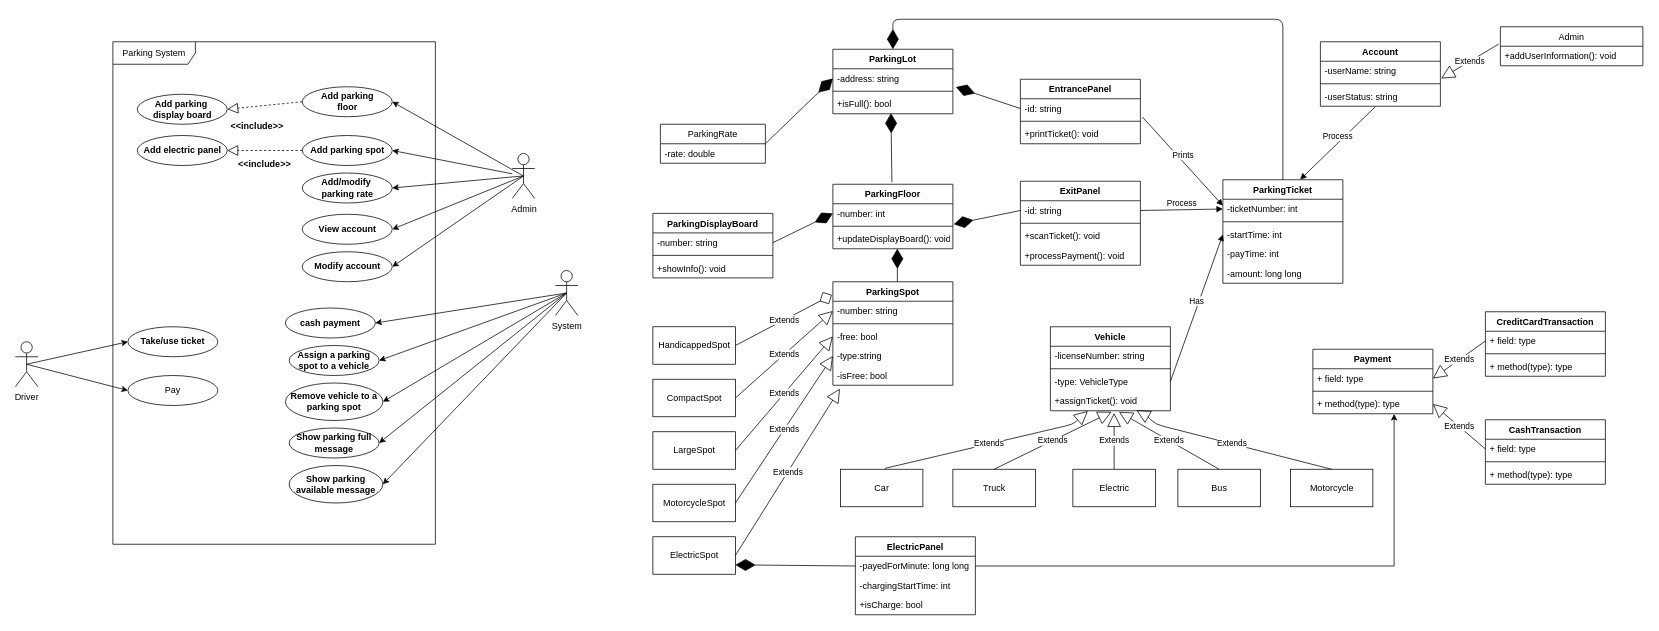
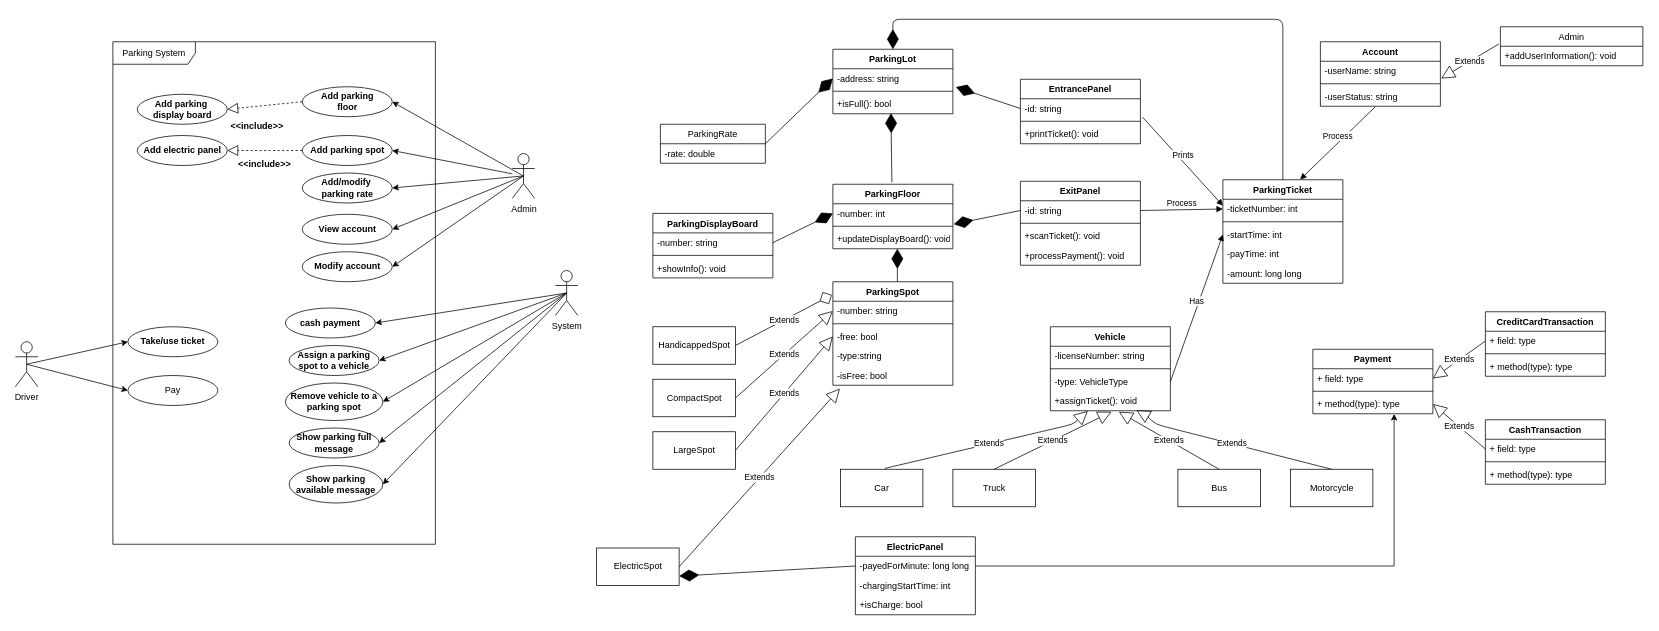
edge "MotorcycleSpot" -> "-type:string": removed, label "Extends"
edge "Electric" -> "+assignTicket(): void": removed, label "Extends"
node "Electric": removed
node "MotorcycleSpot": removed
node "ElectricSpot": moved (694, 555) -> (638, 567)
